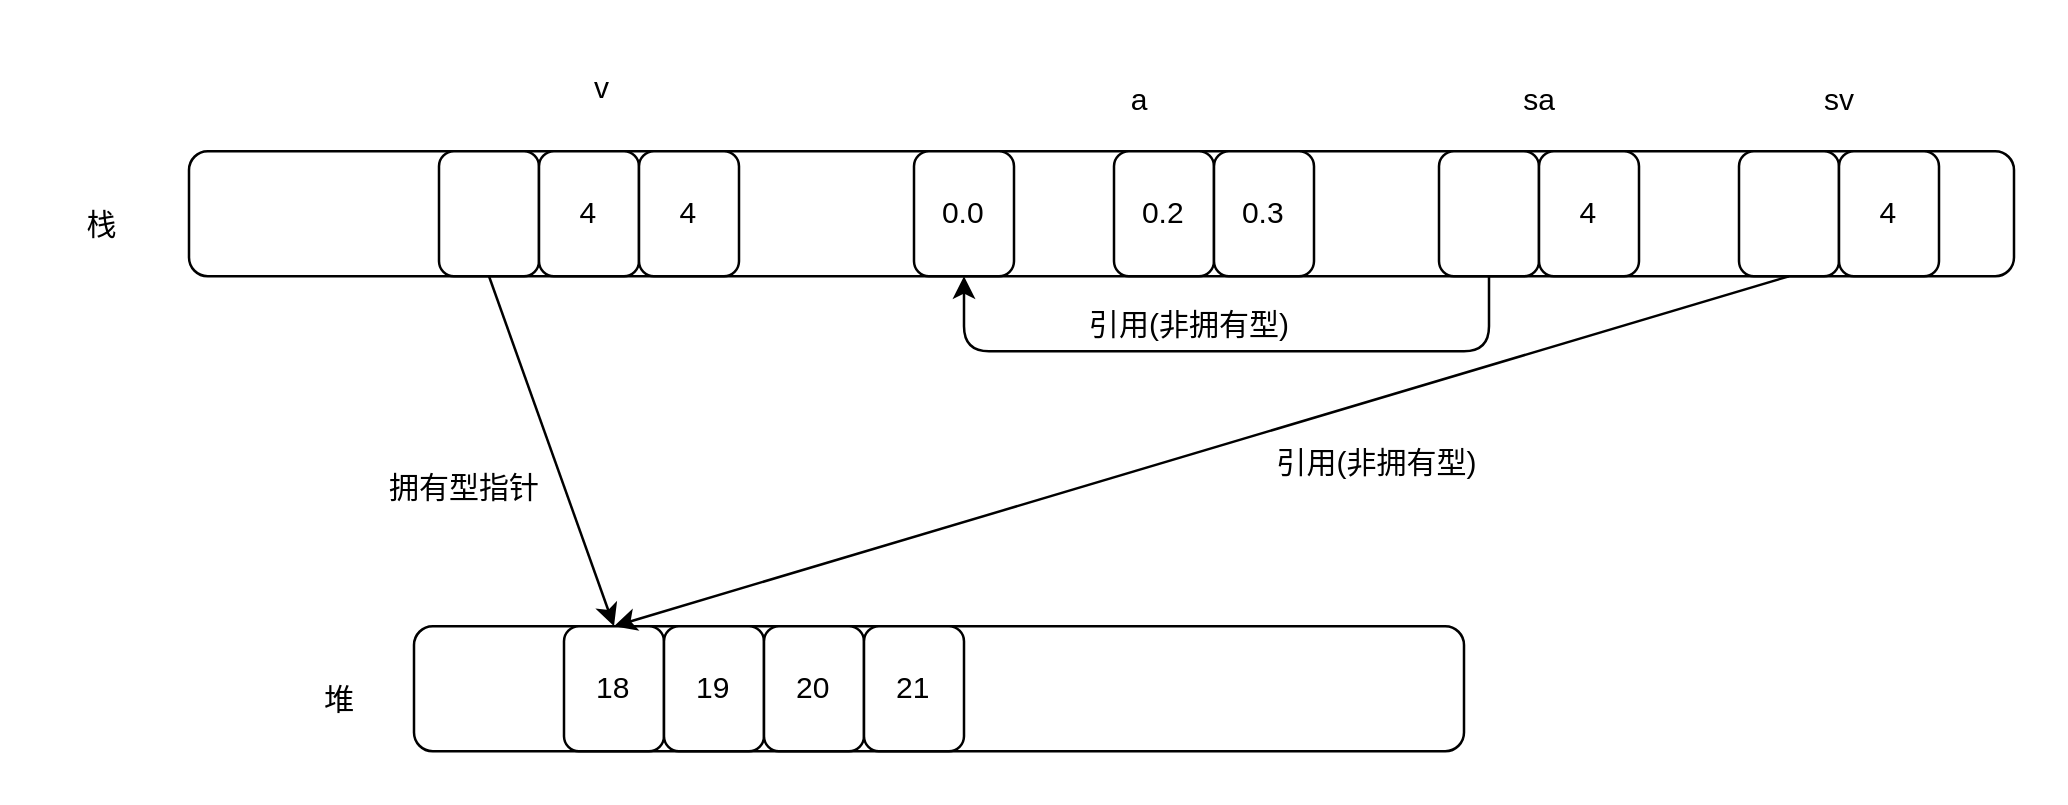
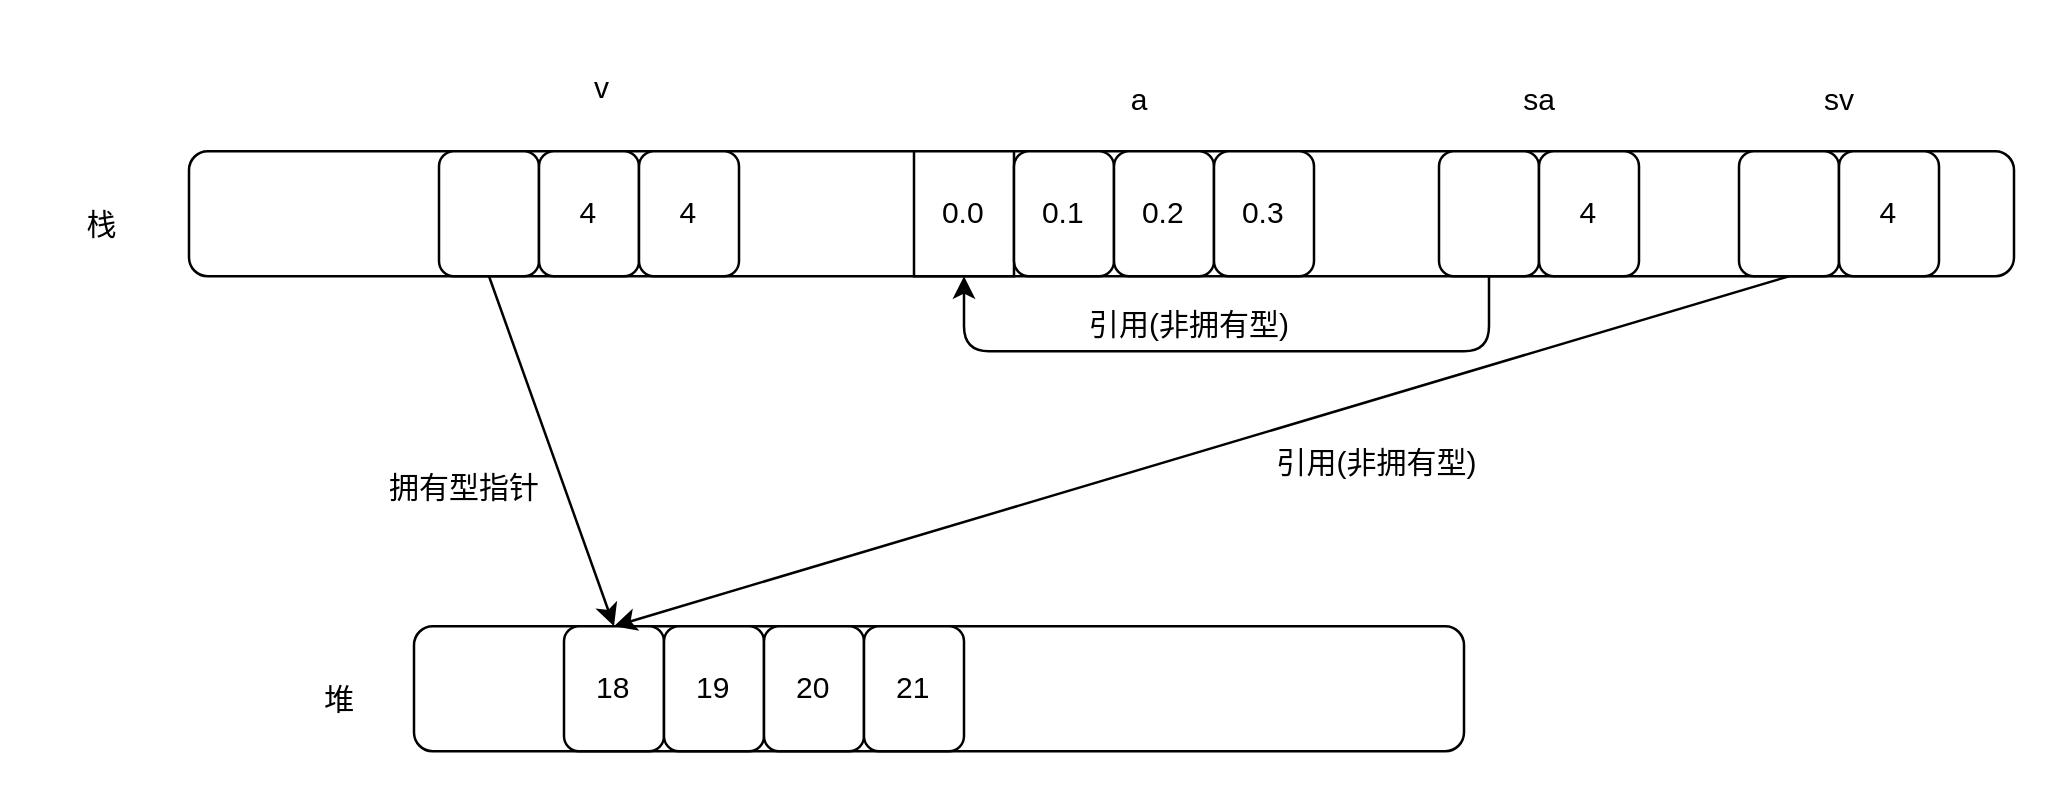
node "0.0": shape rounded rectangle -> rectangle
node "0.1": added
